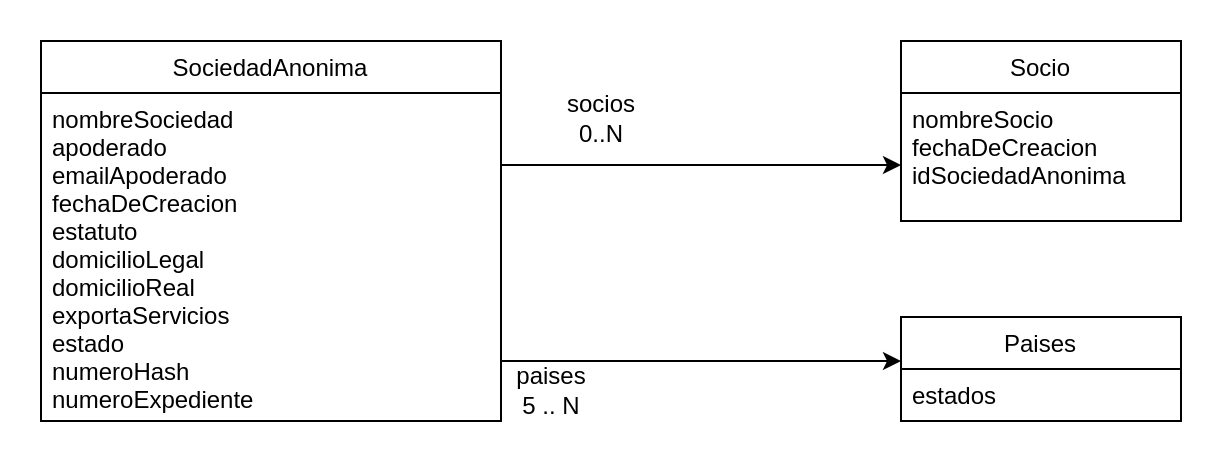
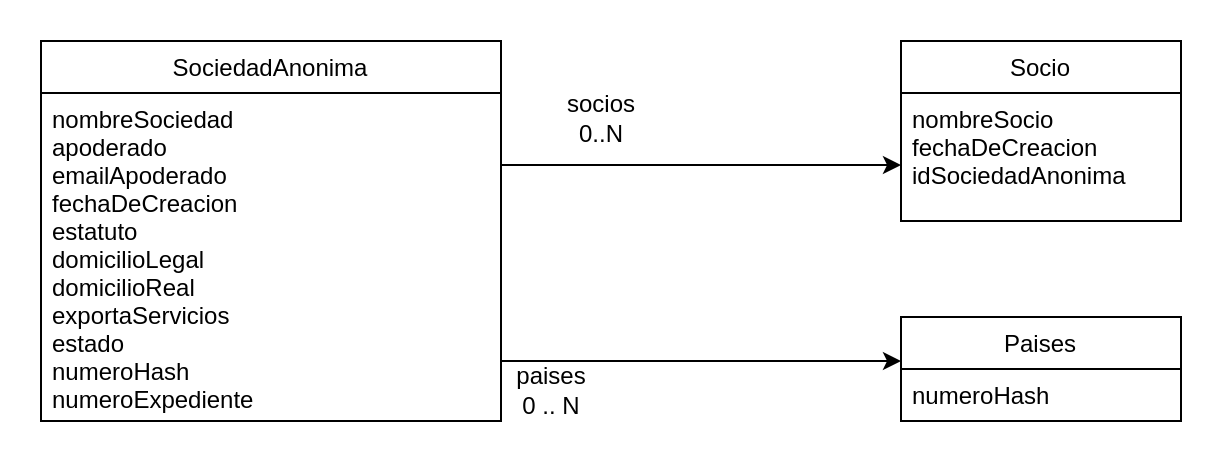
node "paises 5 .. N": label "paises 5 .. N" -> "paises 0 .. N"
node "estados": label "estados" -> "numeroHash"
